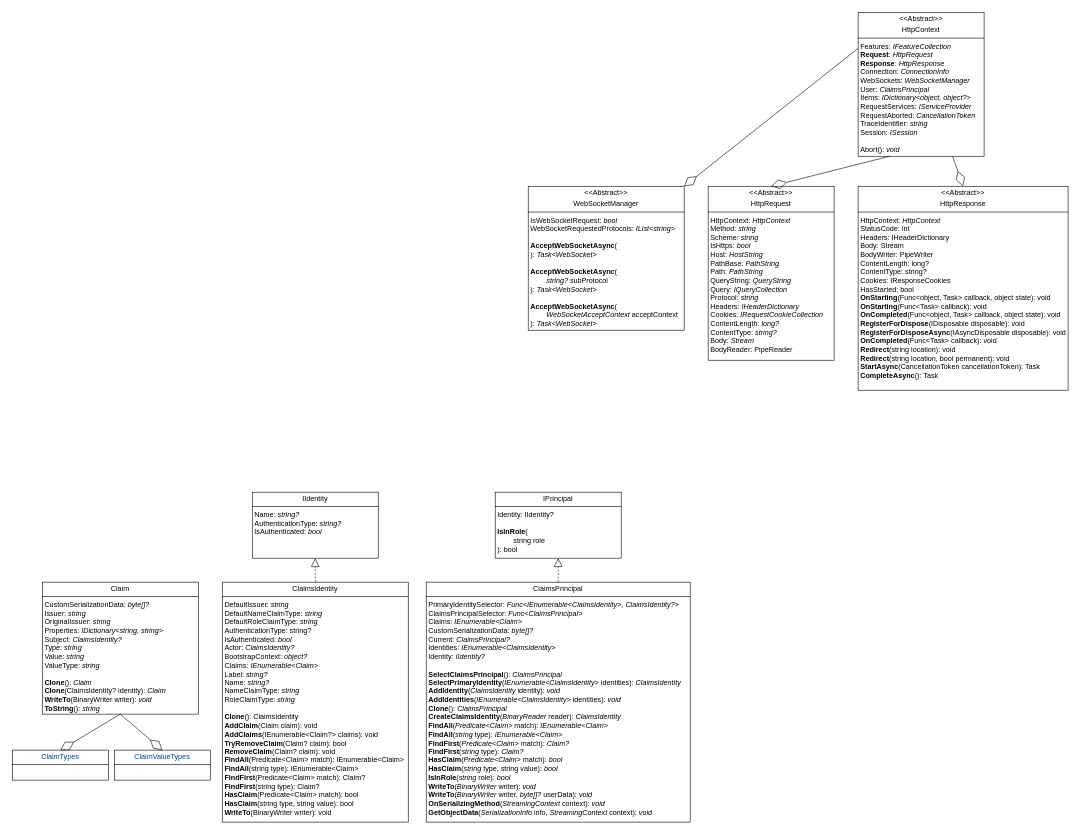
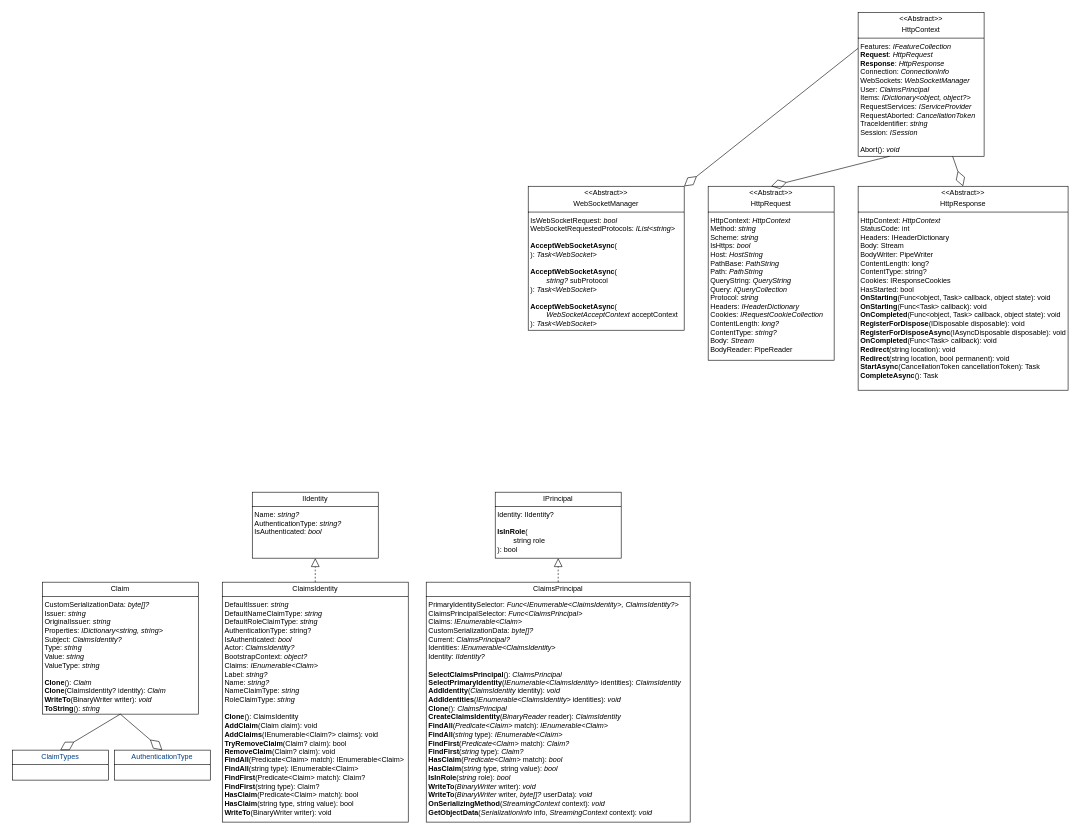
node "ClaimValueTypes": label "ClaimValueTypes" -> "AuthenticationType"
